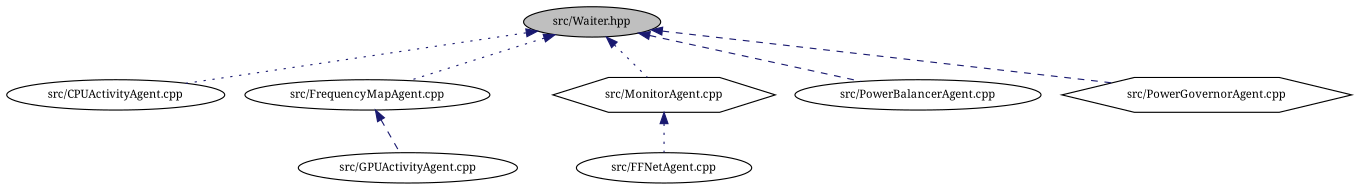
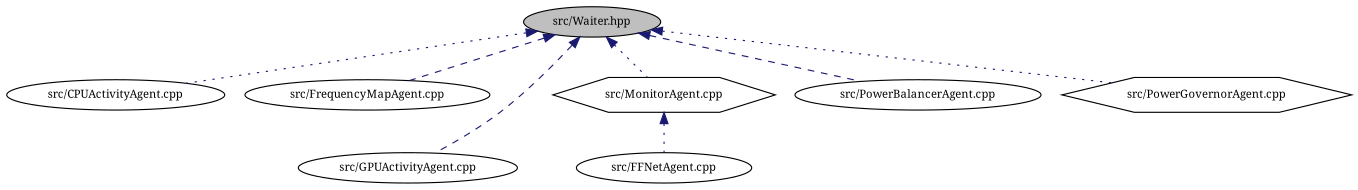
edge "src/PowerGovernorAgent.cpp" -> "src/Waiter.hpp": style dashed -> dotted
edge "src/FrequencyMapAgent.cpp" -> "src/Waiter.hpp": style dotted -> dashed
edge "src/GPUActivityAgent.cpp" -> "src/FrequencyMapAgent.cpp": now "src/GPUActivityAgent.cpp" -> "src/Waiter.hpp"
